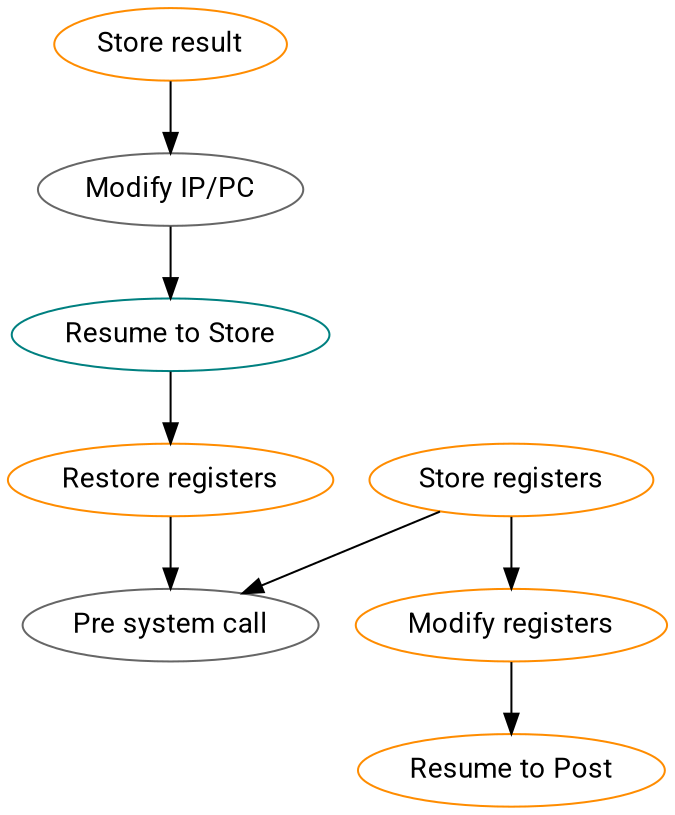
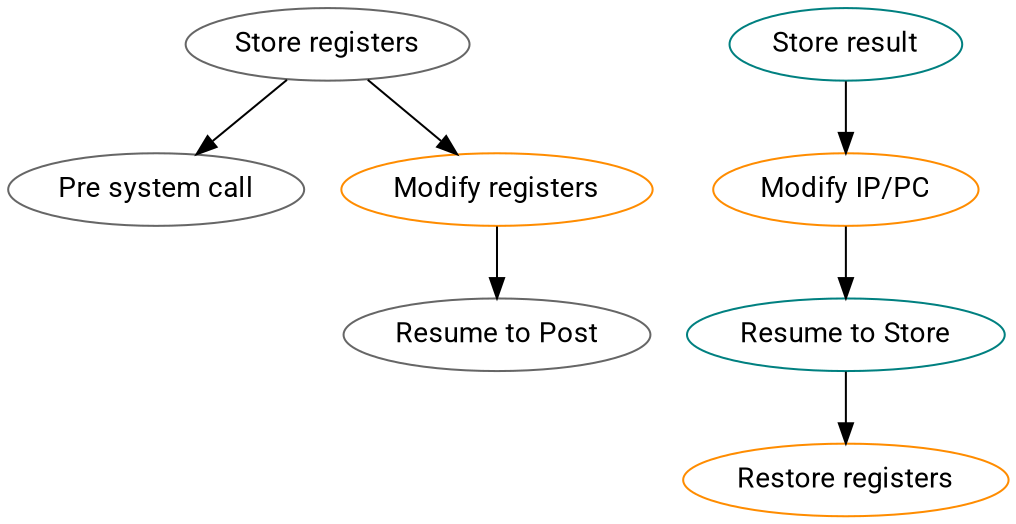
node "Store result": color darkorange -> teal
node "Modify IP/PC": color gray40 -> darkorange
node "Store registers": color darkorange -> gray40
edge "Restore registers" -> "Pre system call": removed
node "Resume to Post": color darkorange -> gray40
